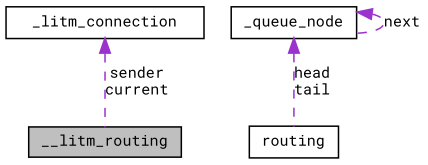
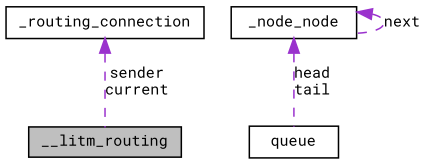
node "_litm_connection": label "_litm_connection" -> "_routing_connection"
node "_queue_node": label "_queue_node" -> "_node_node"
node "routing": label "routing" -> "queue"
